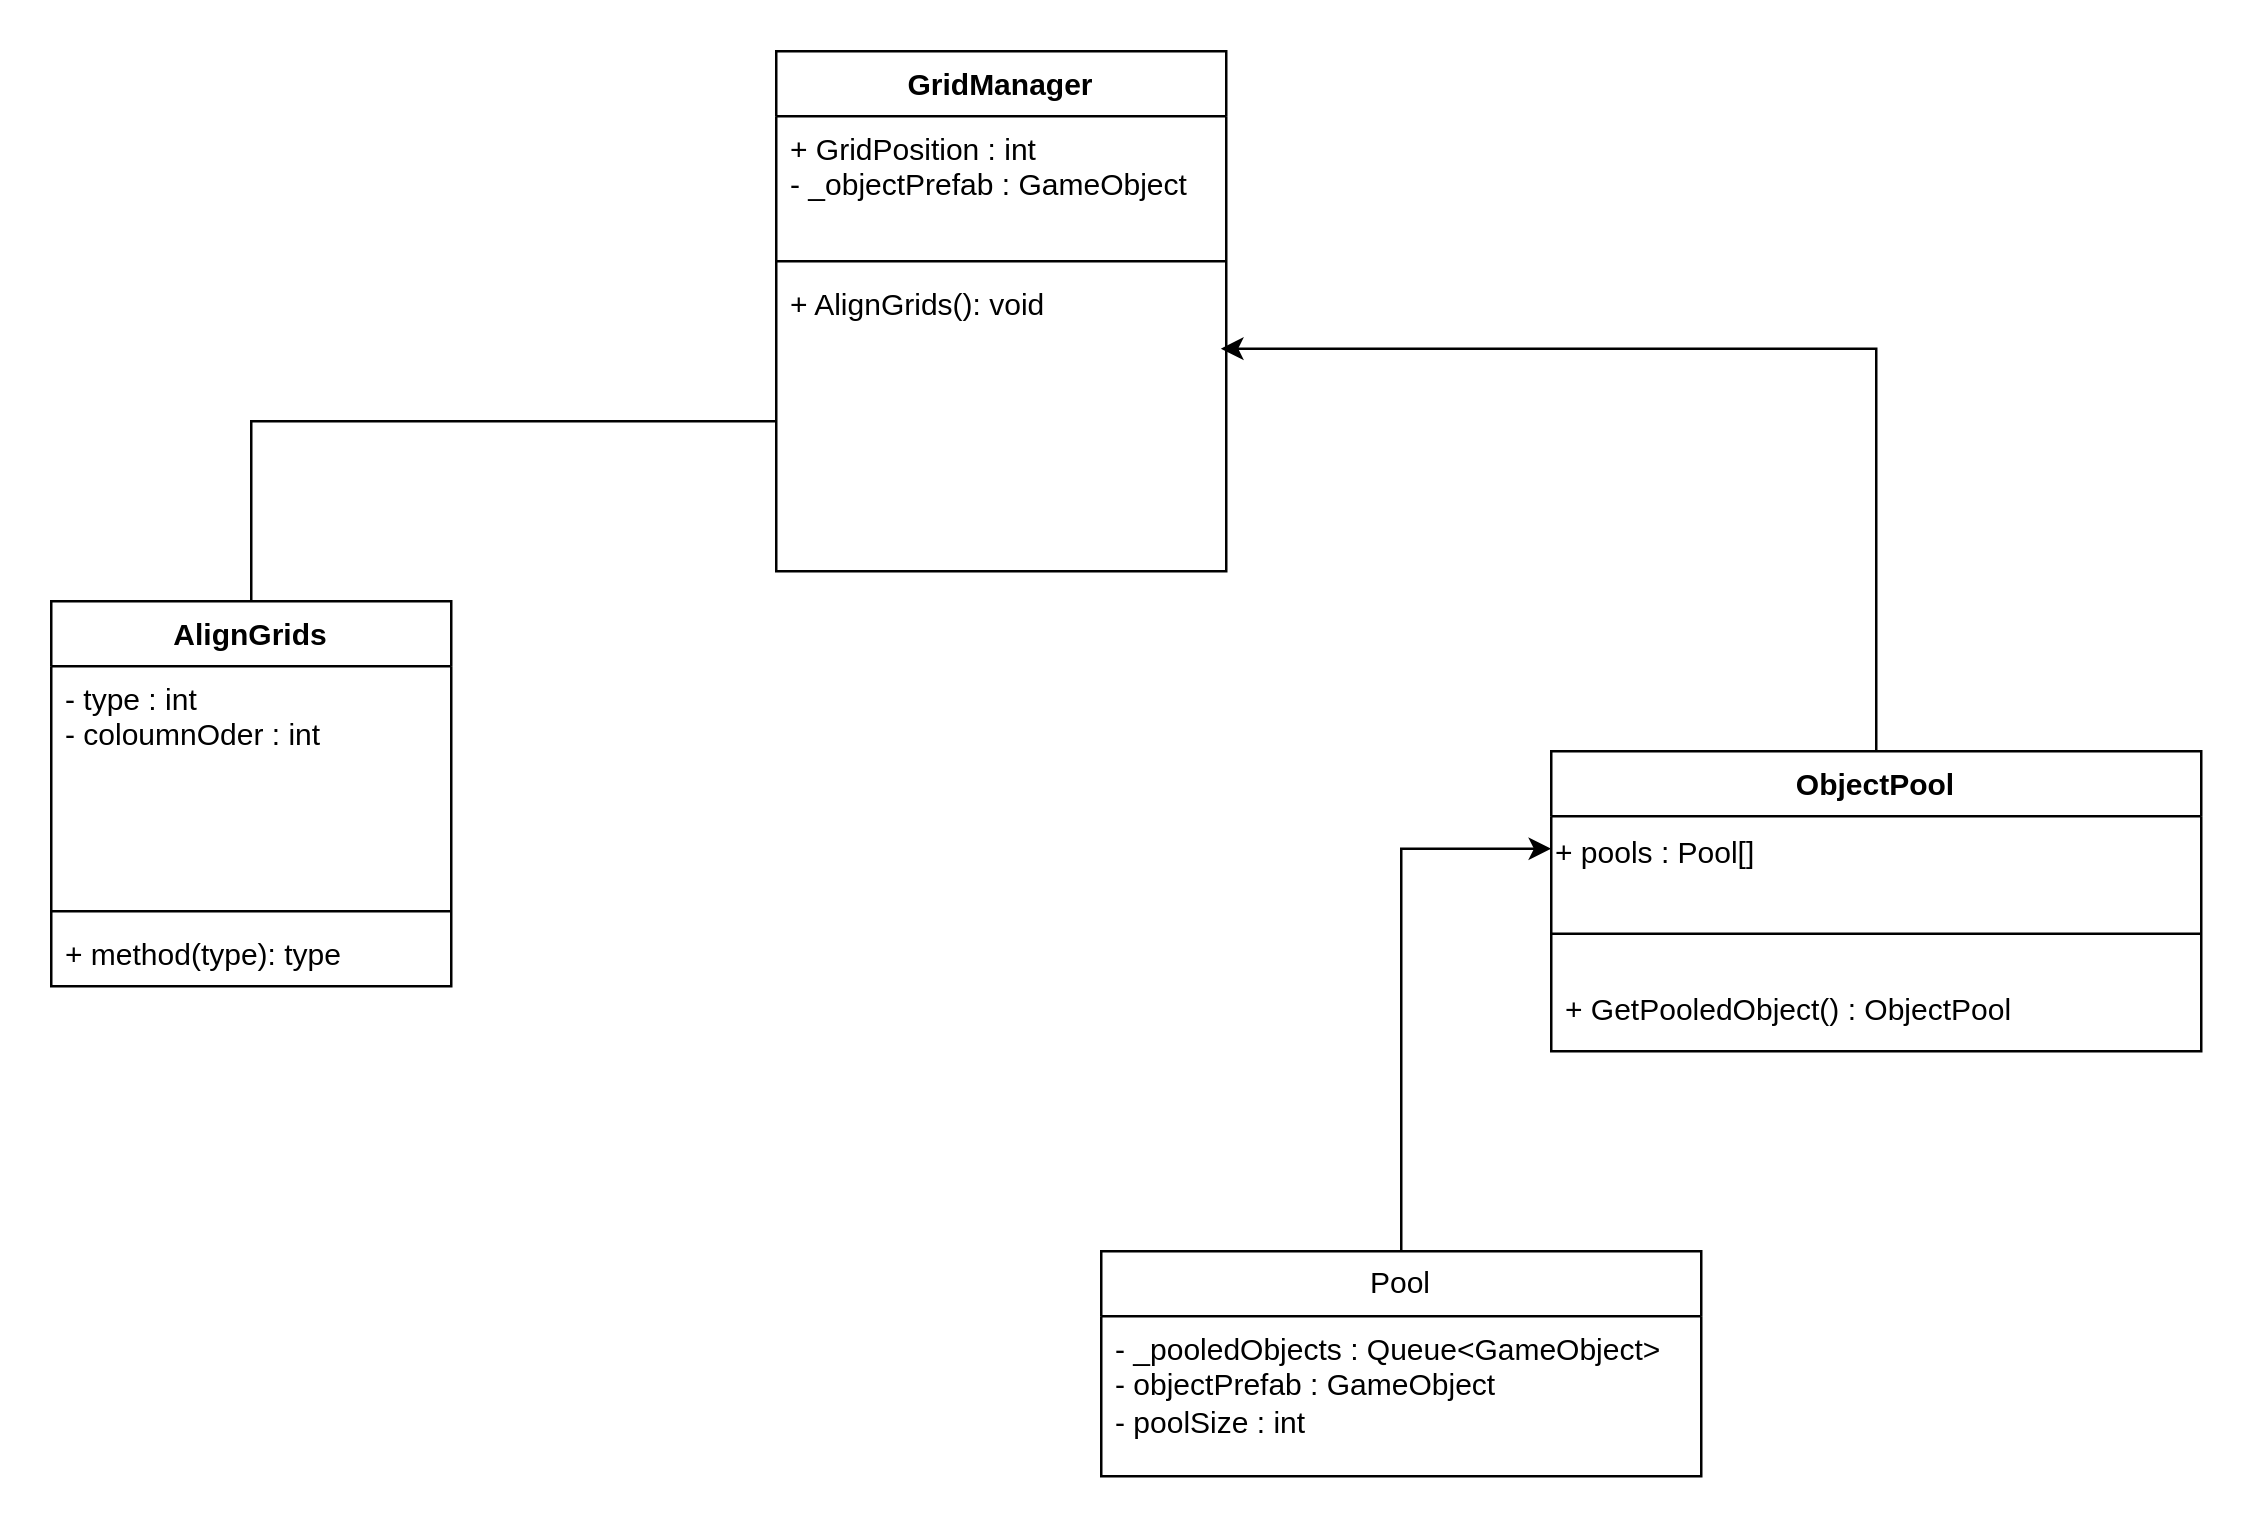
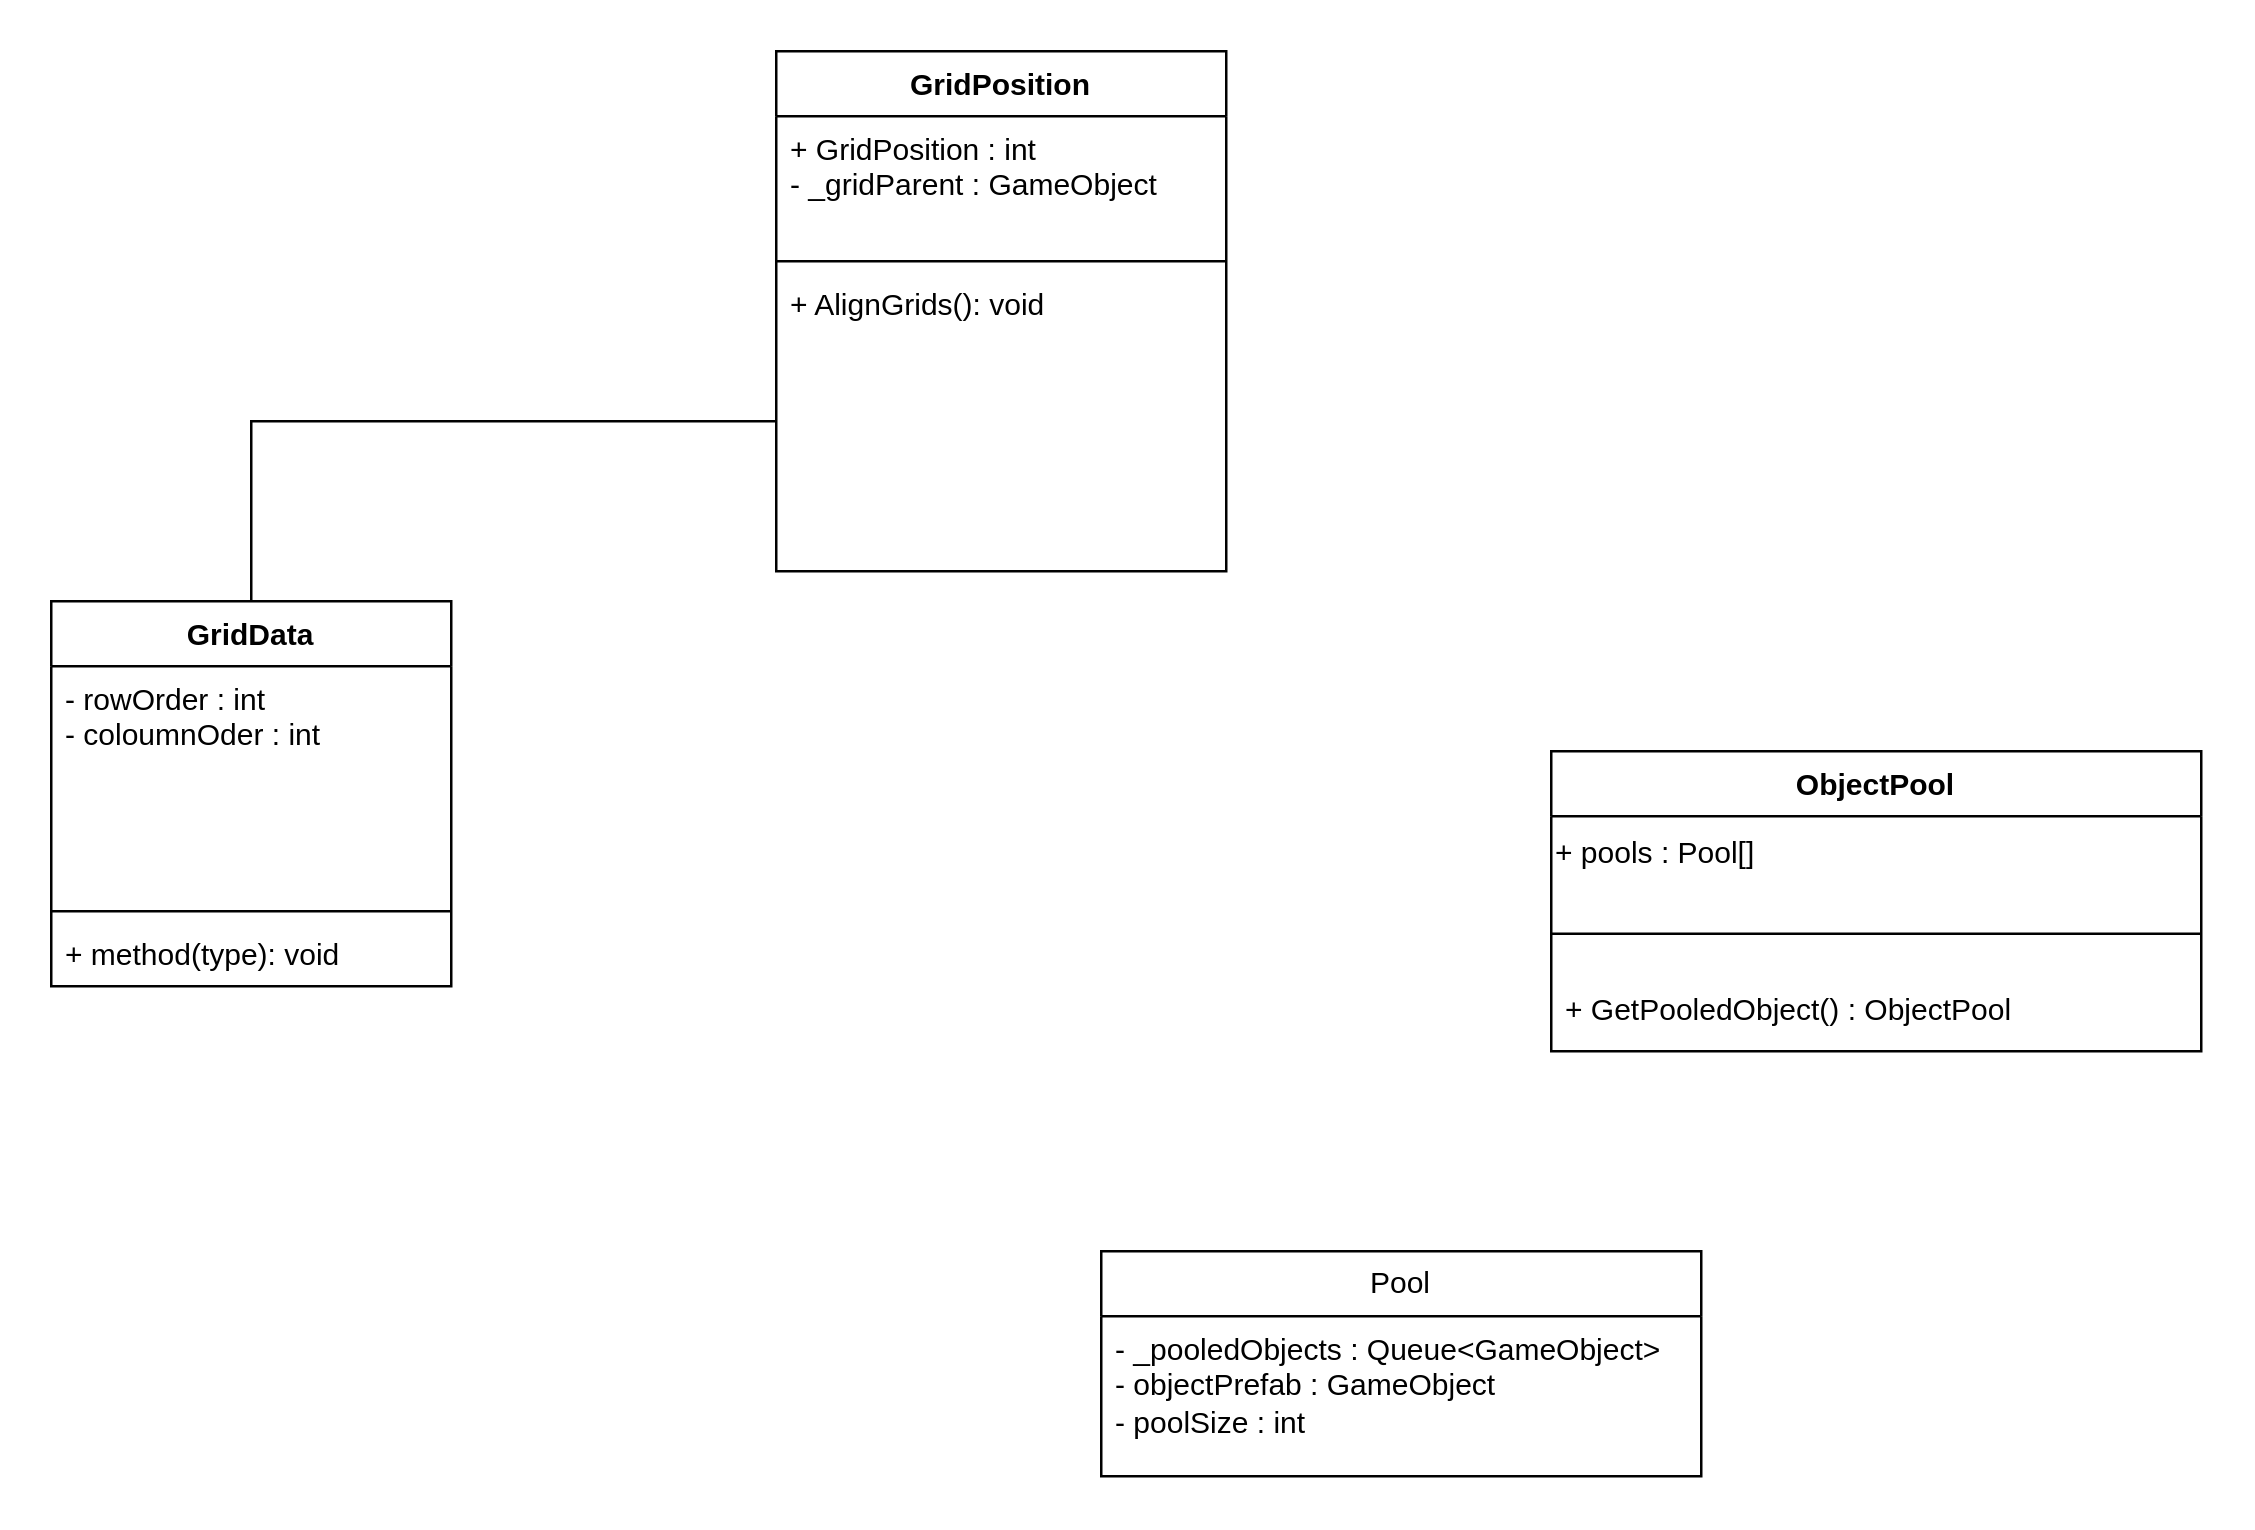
node "GridManager": label "GridManager" -> "GridPosition"
node "+ GridPosition : int - _objectPrefab : GameObject": label "+ GridPosition : int - _objectPrefab : GameObject" -> "+ GridPosition : int - _gridParent : GameObject"
edge "ObjectPool" -> "+ AlignGrids(): void": removed
node "AlignGrids": label "AlignGrids" -> "GridData"
node "- type : int - coloumnOder : int": label "- type : int - coloumnOder : int" -> "- rowOrder : int - coloumnOder : int"
node "+ method(type): type": label "+ method(type): type" -> "+ method(type): void"
edge "Pool" -> "+ pools : Pool[]": removed
